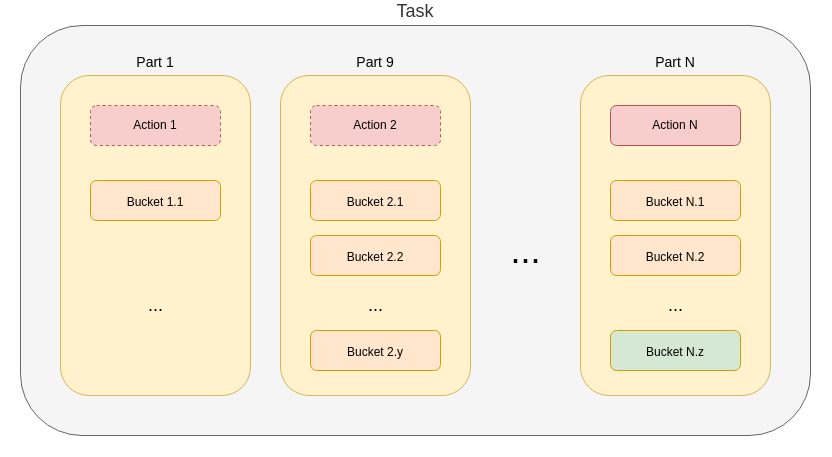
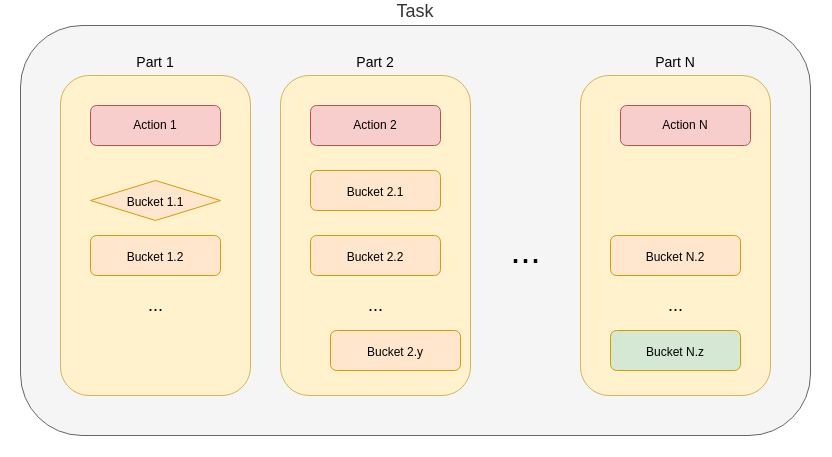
node "Part 9": label "Part 9" -> "Part 2"
node "Action 1": style dashed -> solid
node "Action 2": style dashed -> solid
node "Action N": moved (676, 126) -> (686, 126)
node "Bucket 1.1": shape rounded rectangle -> diamond
node "Bucket 2.1": moved (376, 201) -> (376, 191)
node "Bucket N.1": removed
node "Bucket 1.2": added
node "Bucket 2.y": moved (376, 351) -> (396, 351)
